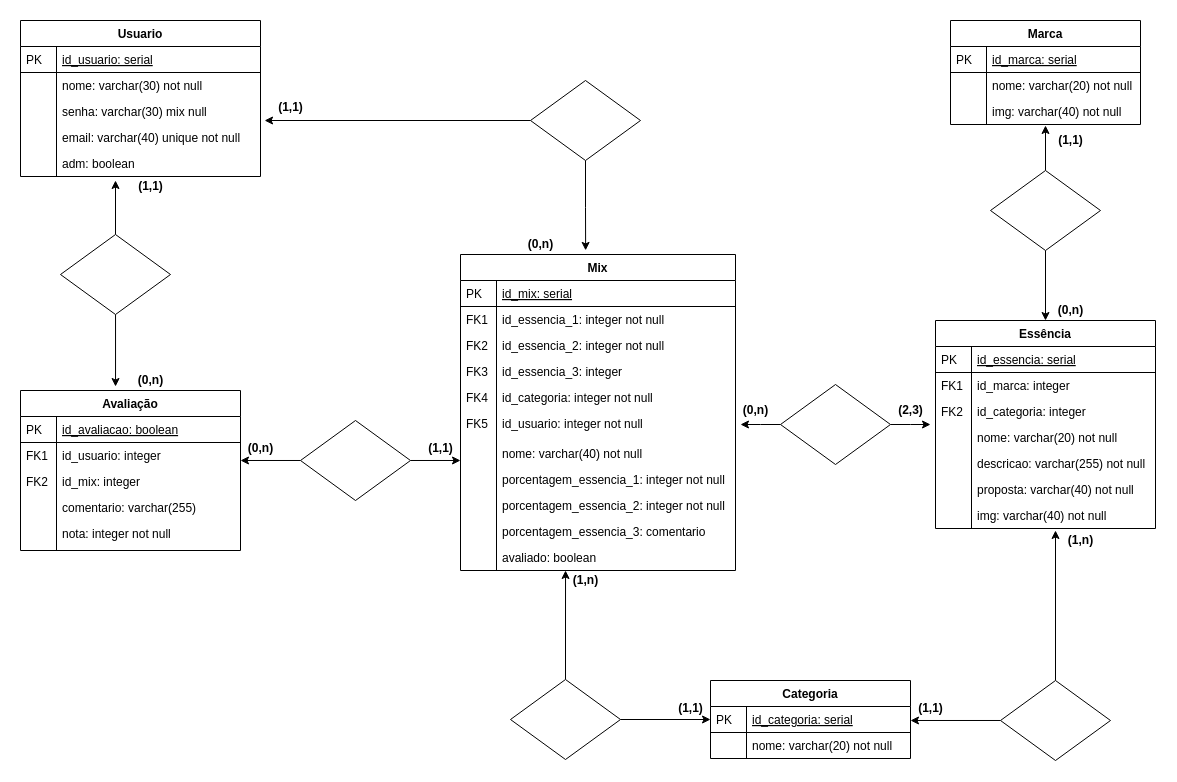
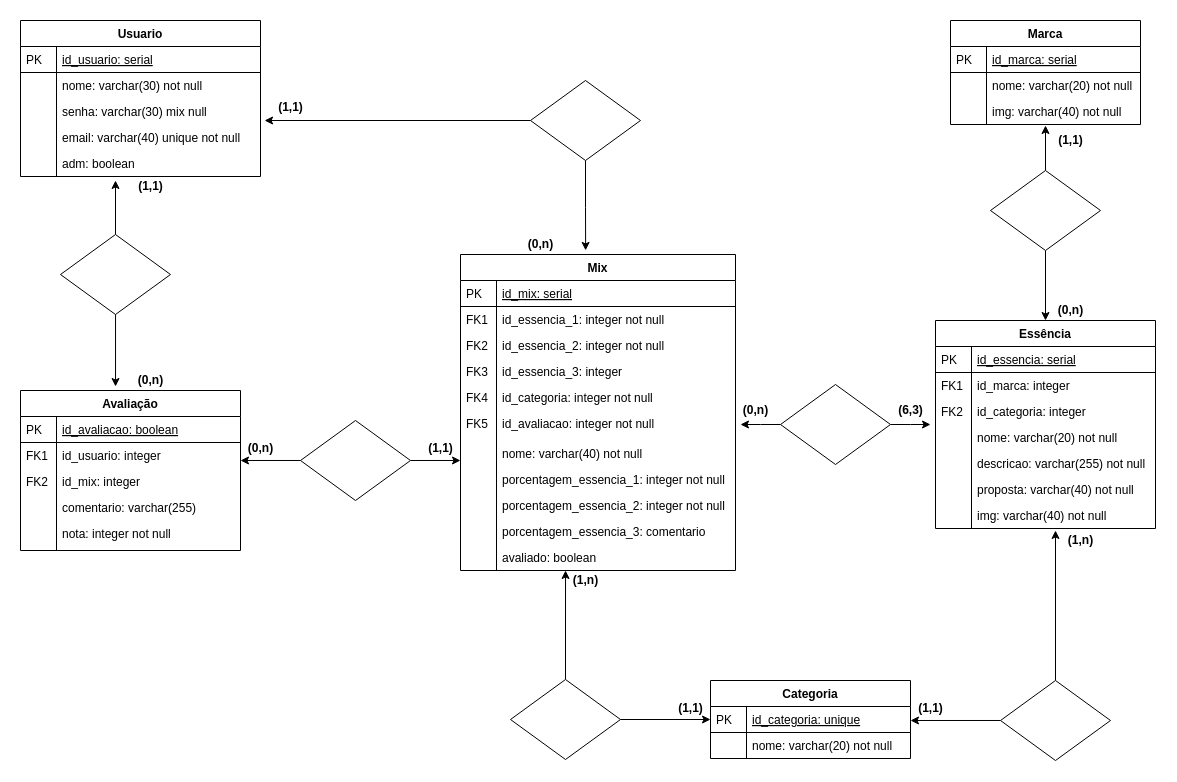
node "(2,3)": label "(2,3)" -> "(6,3)"
node "id_usuario: integer not null": label "id_usuario: integer not null" -> "id_avaliacao: integer not null"
node "id_categoria: serial": label "id_categoria: serial" -> "id_categoria: unique"
